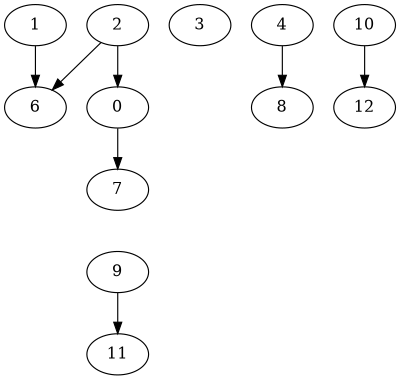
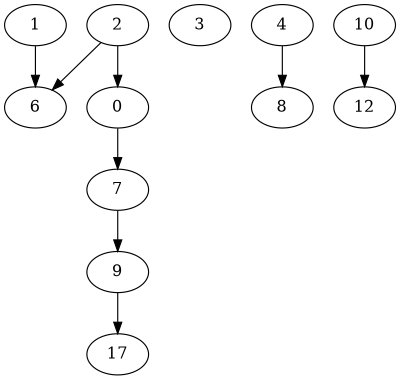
edge "7" -> "9": added
node "11": label "11" -> "17"
